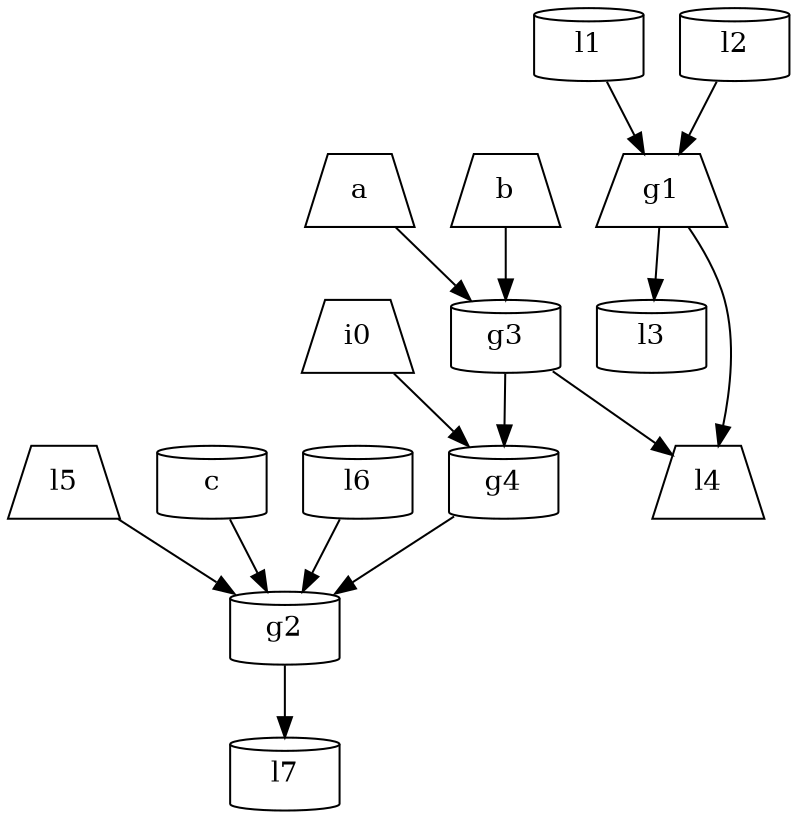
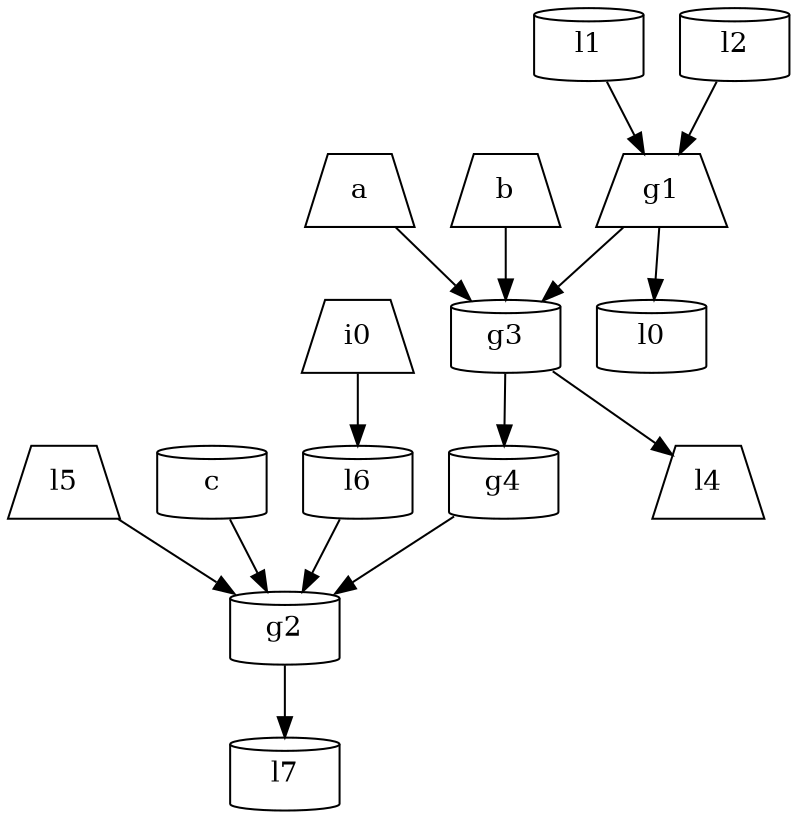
edge "g1" -> "l4": now "g1" -> "g3"
node "l3": label "l3" -> "l0"
edge "i0" -> "g4": now "i0" -> "l6"
